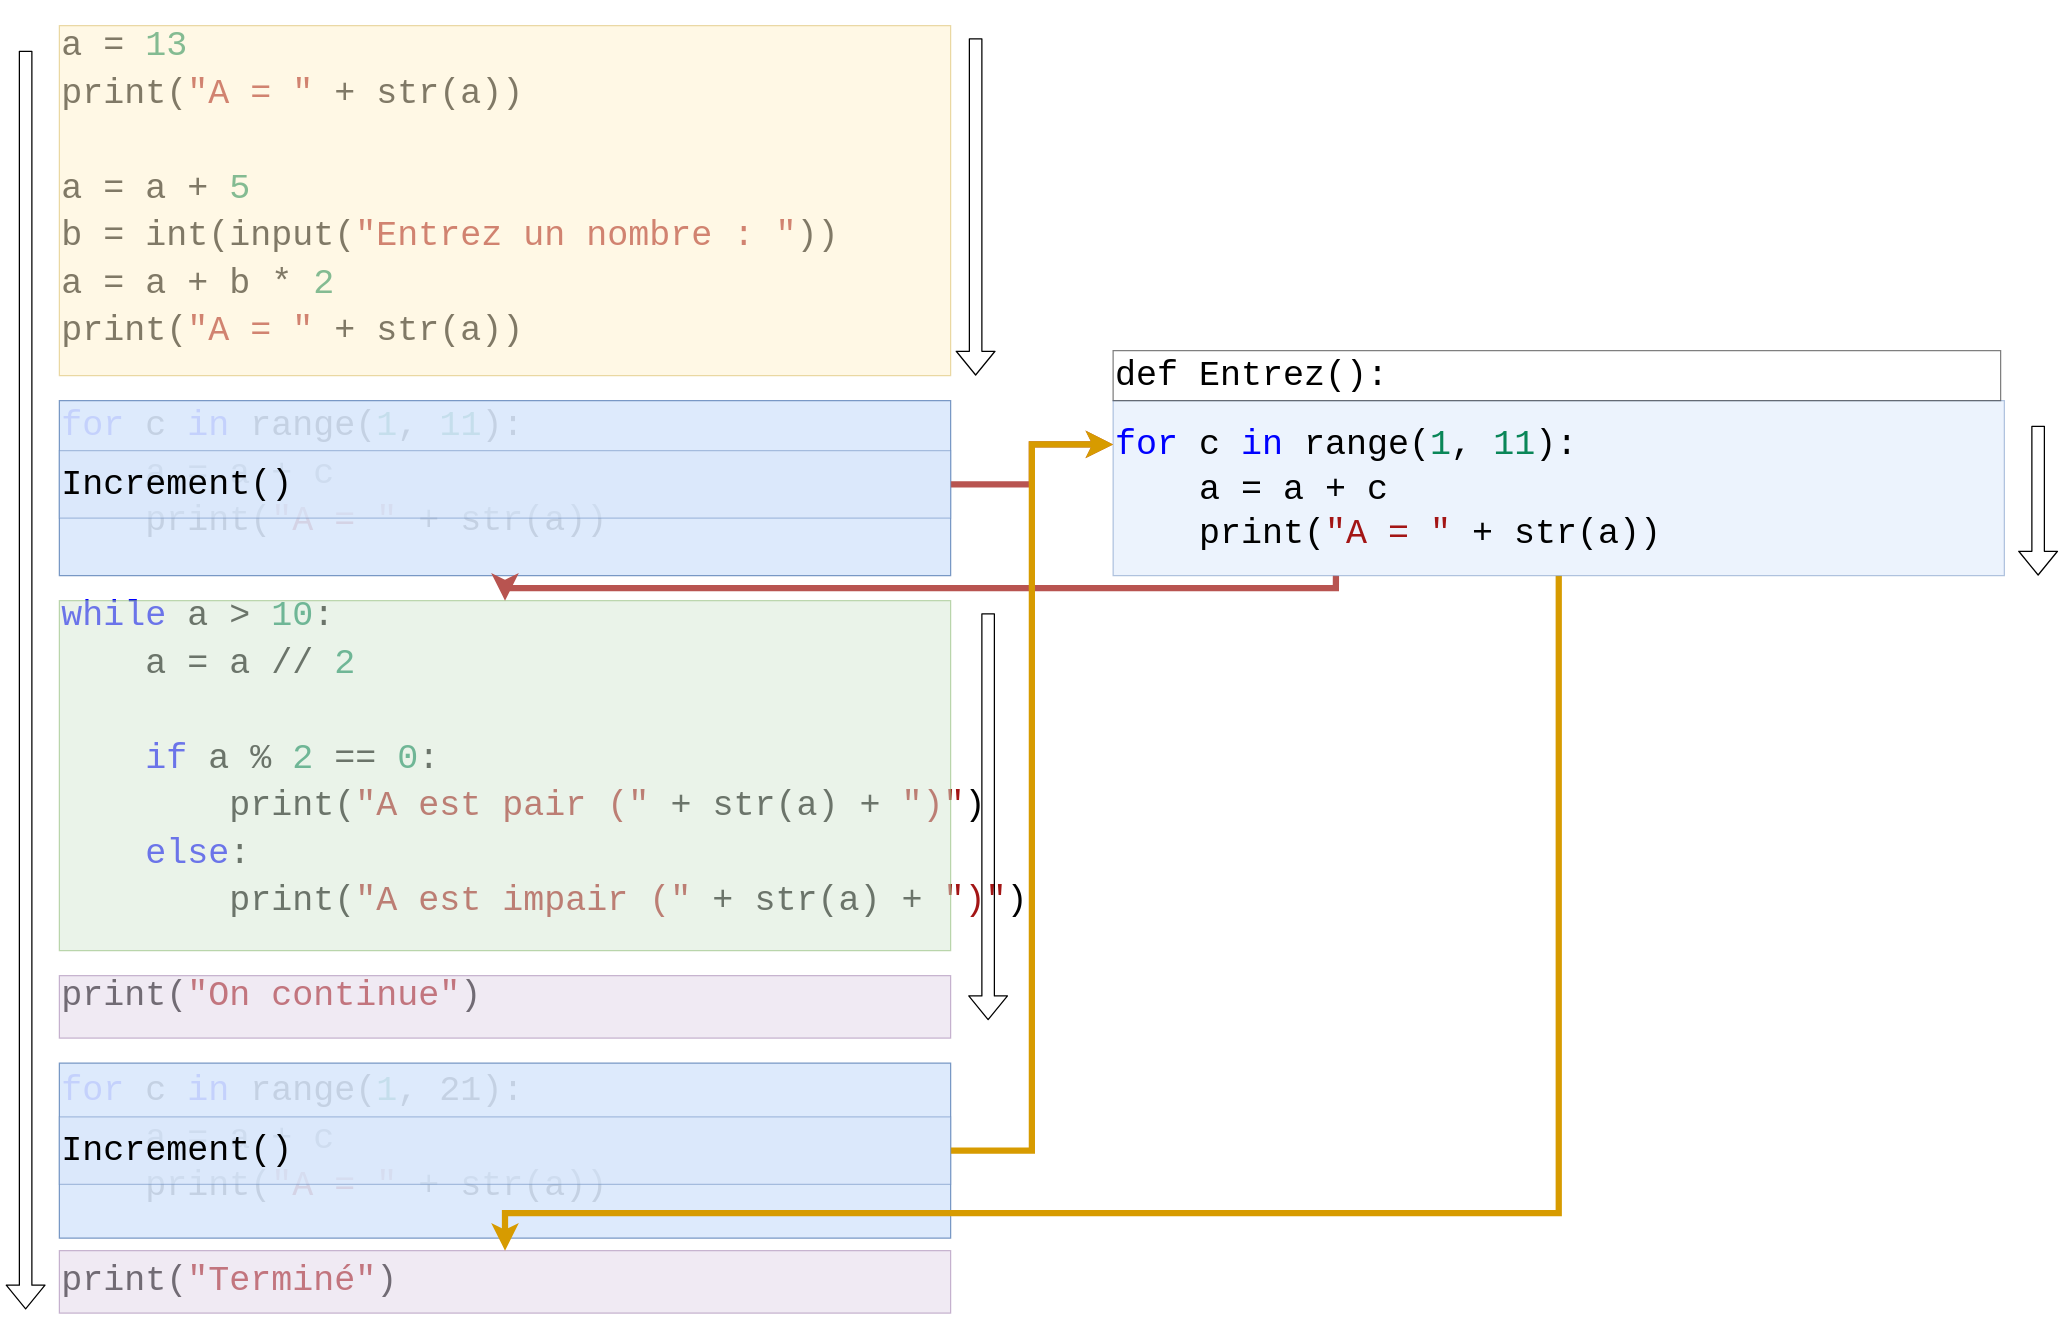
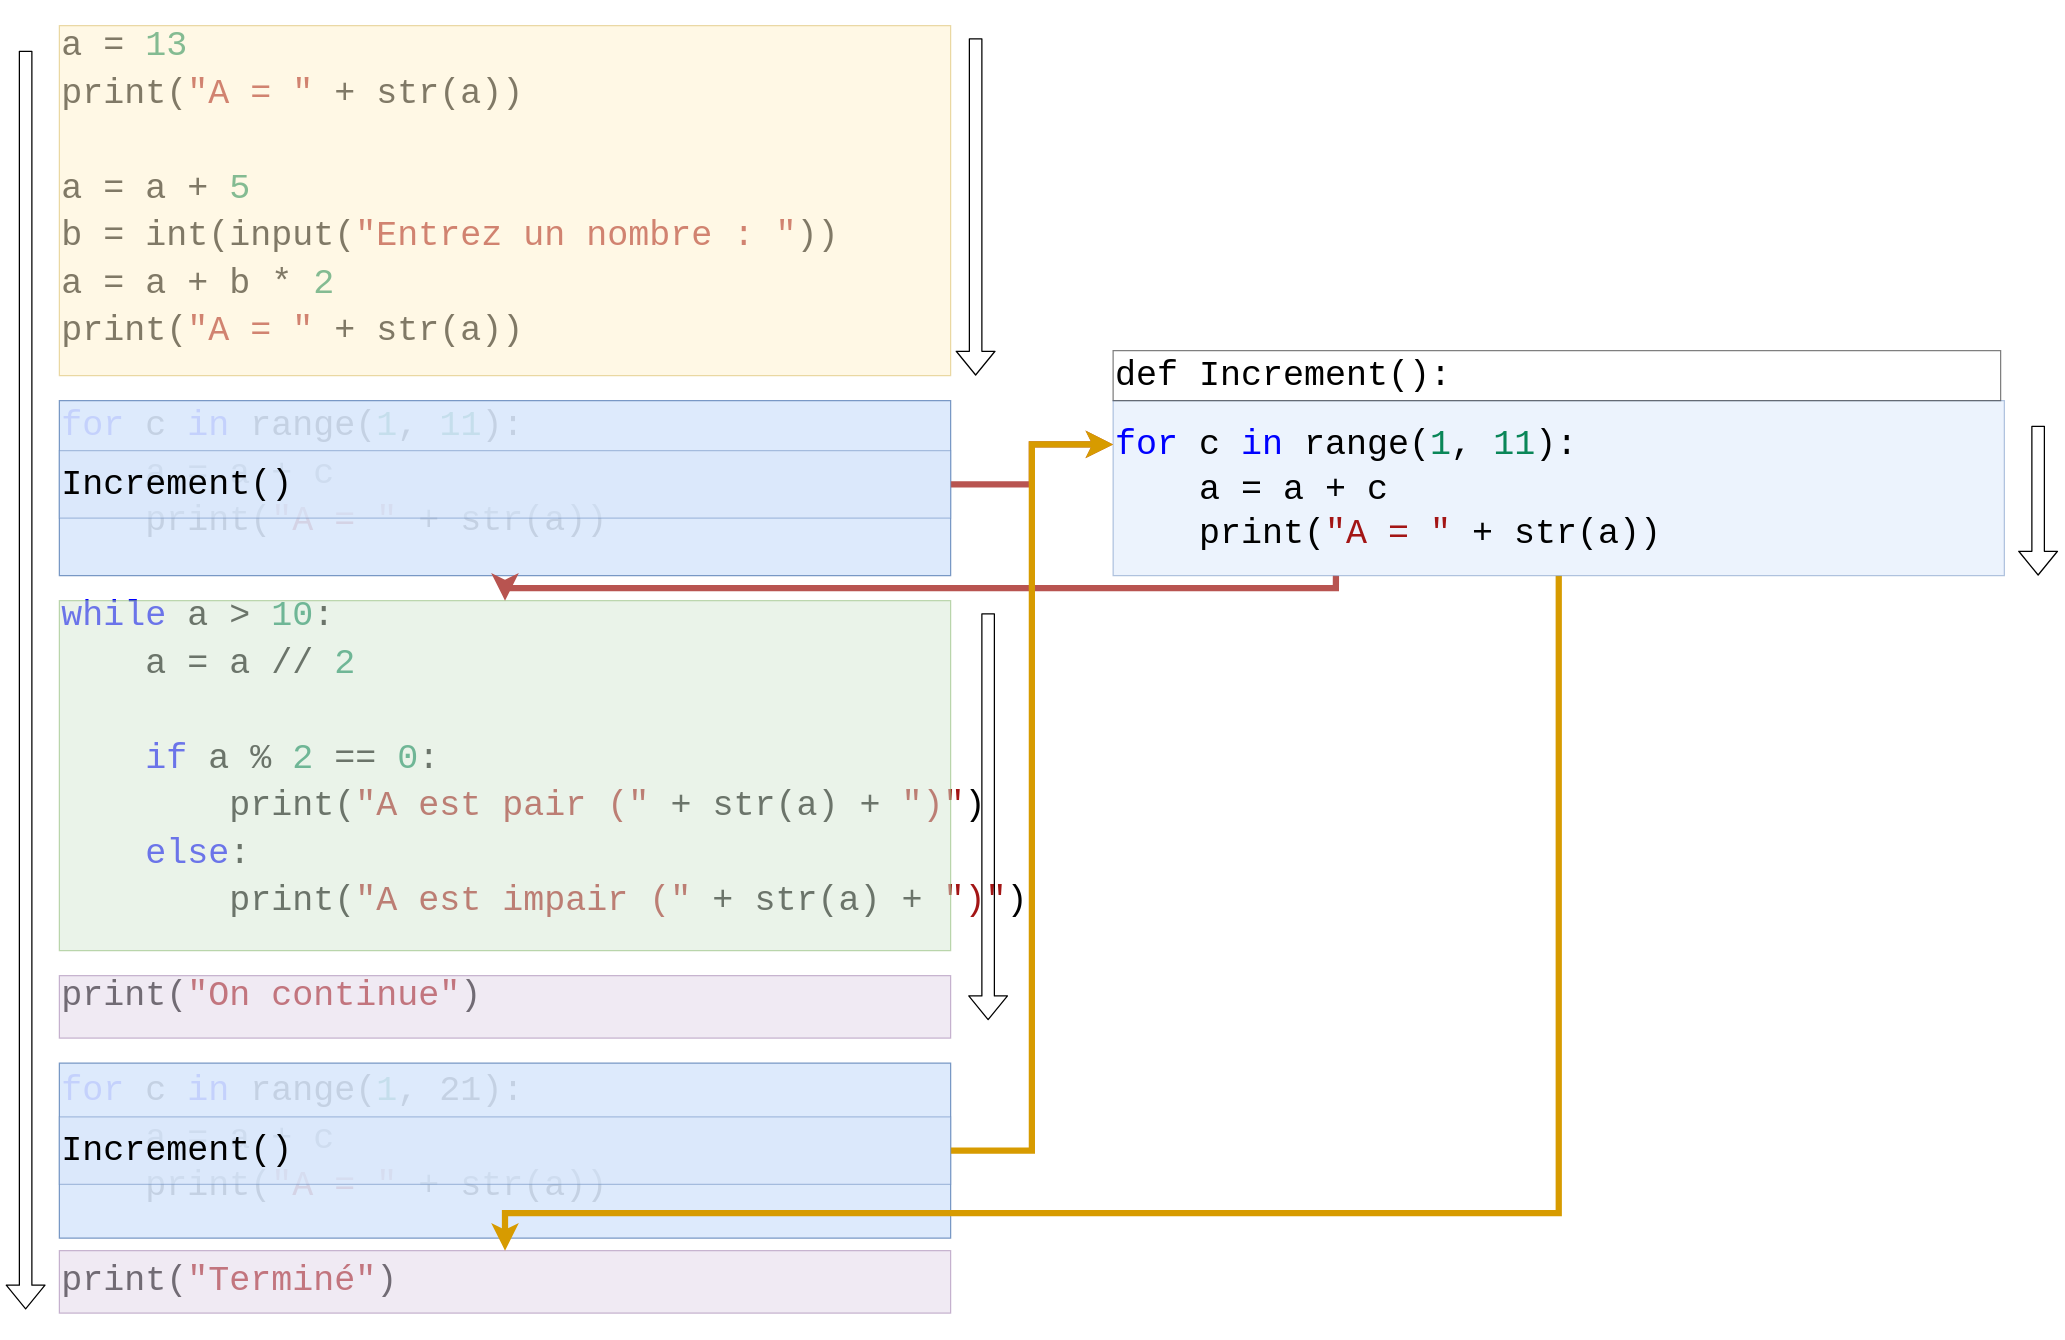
node "def Entrez():": label "def Entrez():" -> "def Increment():"
